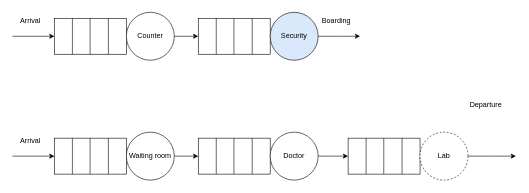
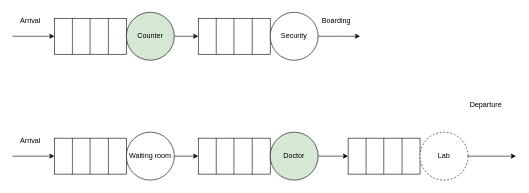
node "Counter": fillcolor #ffffff -> #d5e8d4
node "Security": fillcolor #dae8fc -> #ffffff
node "Doctor": fillcolor #ffffff -> #d5e8d4
